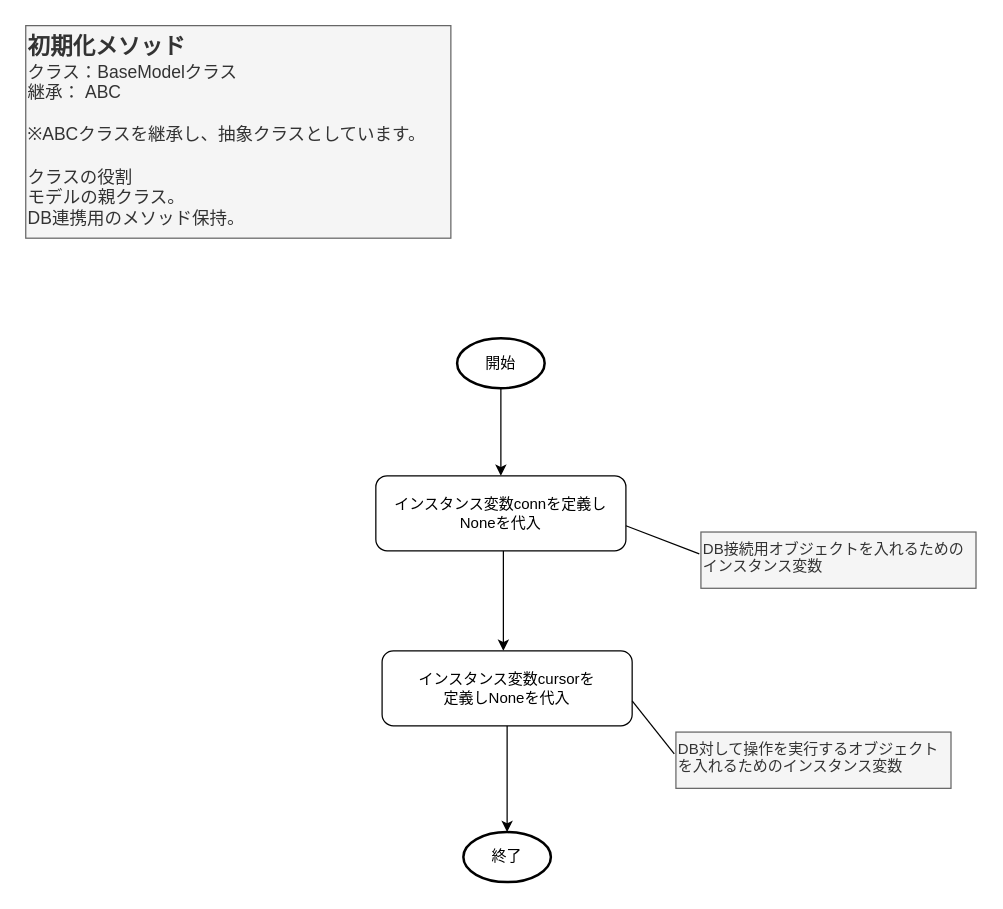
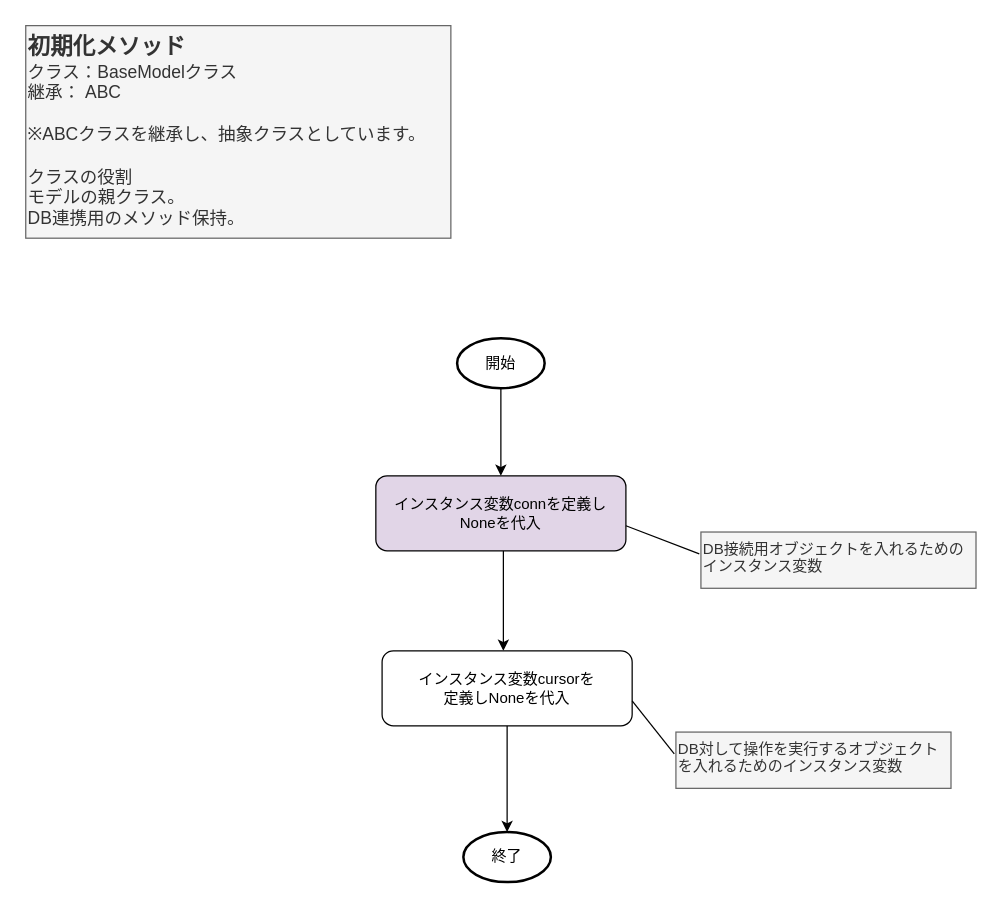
node "インスタンス変数connを定義しNoneを代入": fillcolor #ffffff -> #e1d5e7
